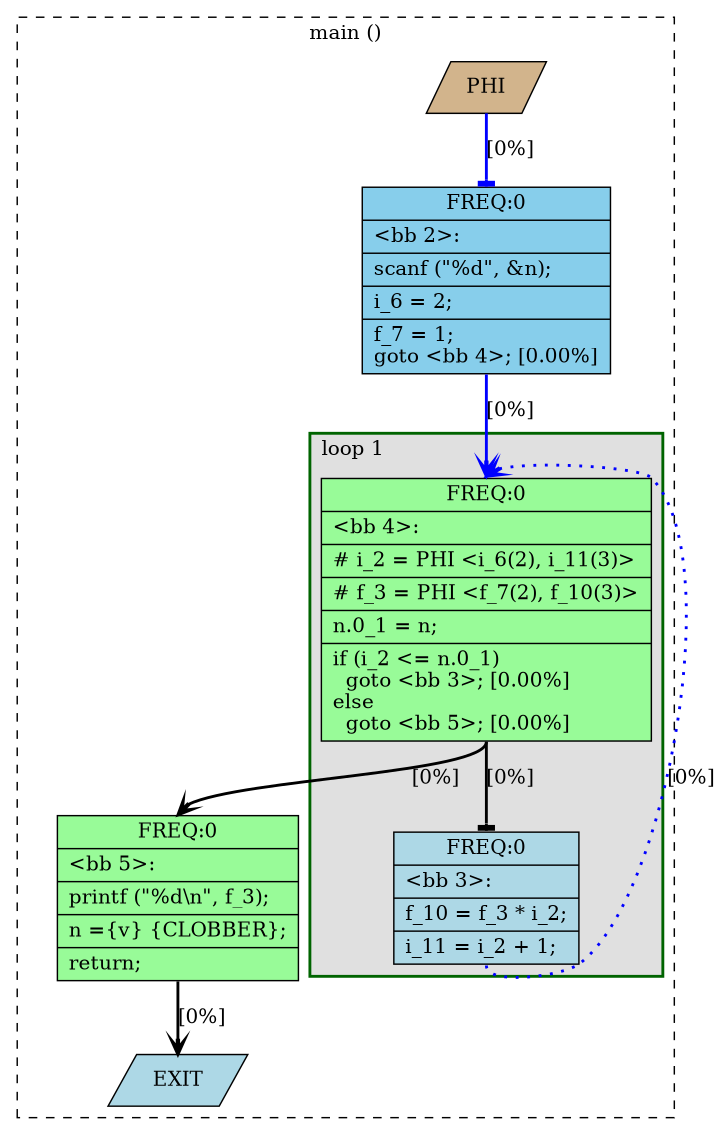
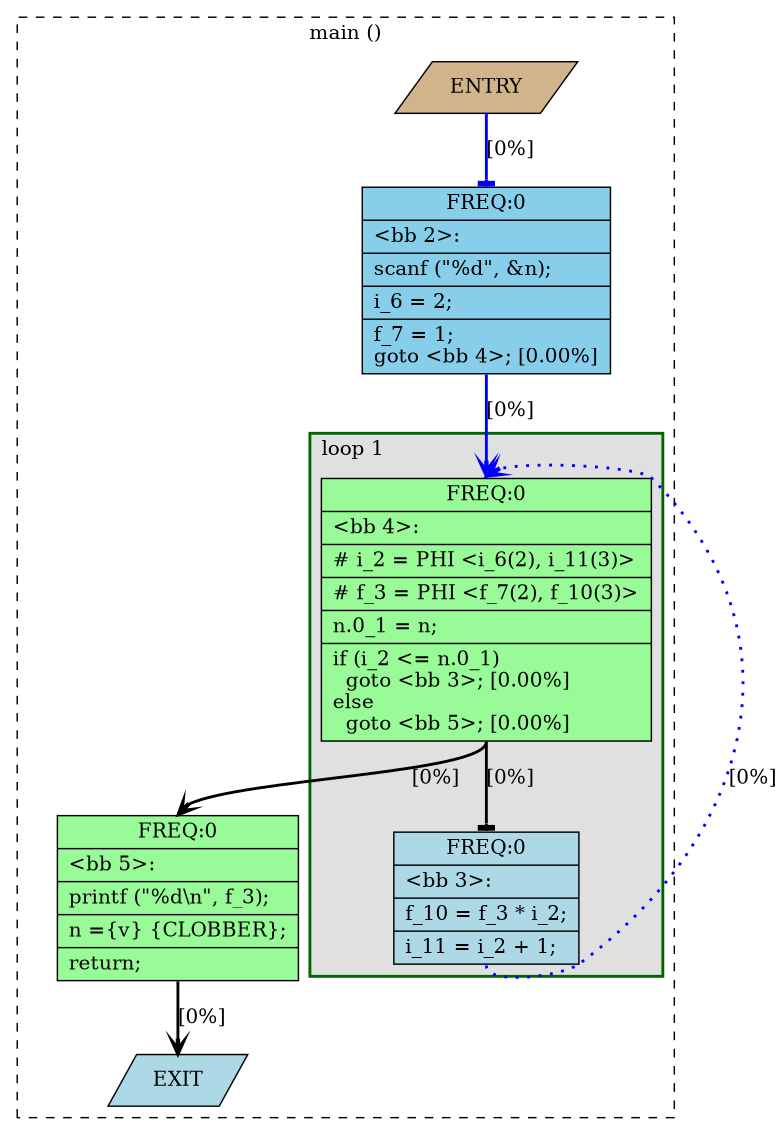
node "PHI": label "PHI" -> "ENTRY"
